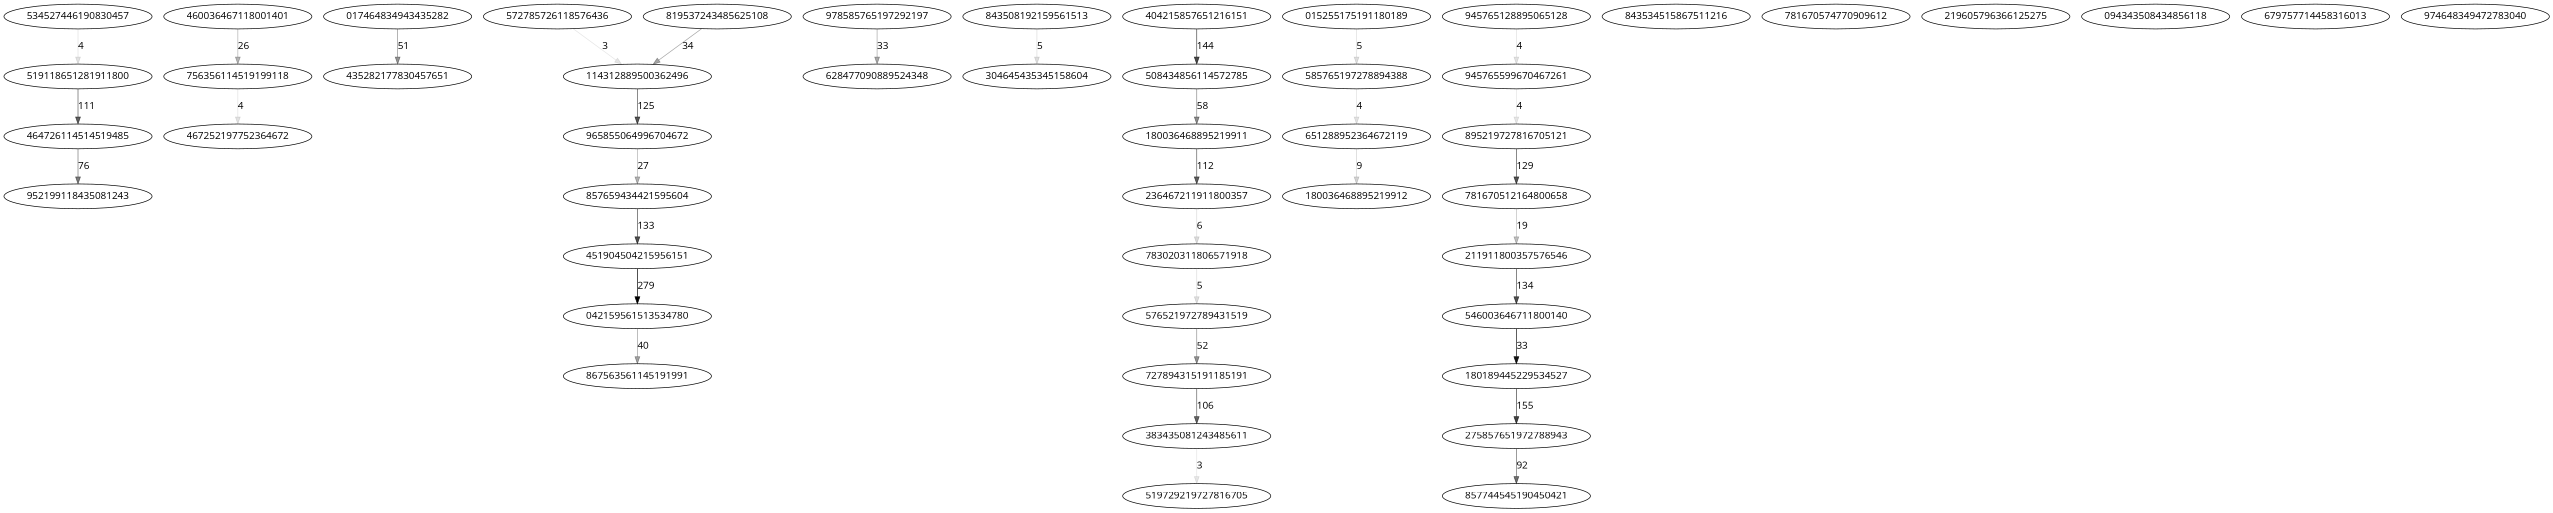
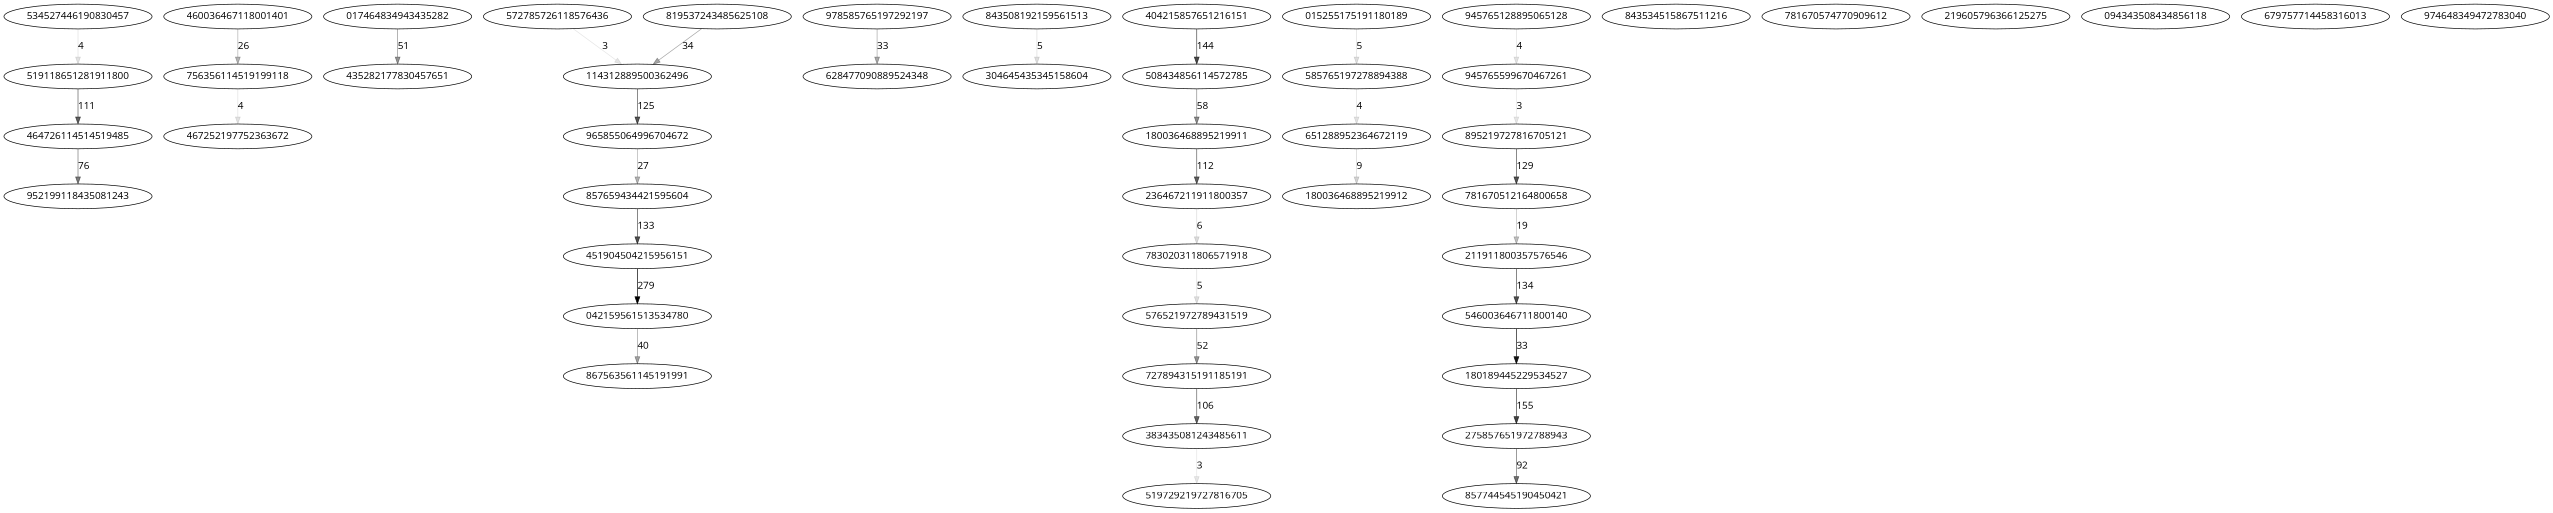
edge "945765599670467261" -> "895219727816705121": label "4" -> "3"
node "467252197752364672": label "467252197752364672" -> "467252197752363672"
